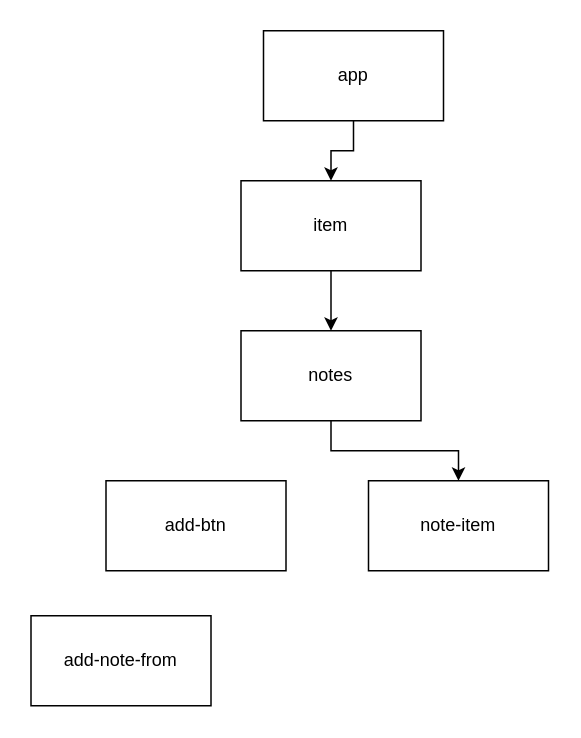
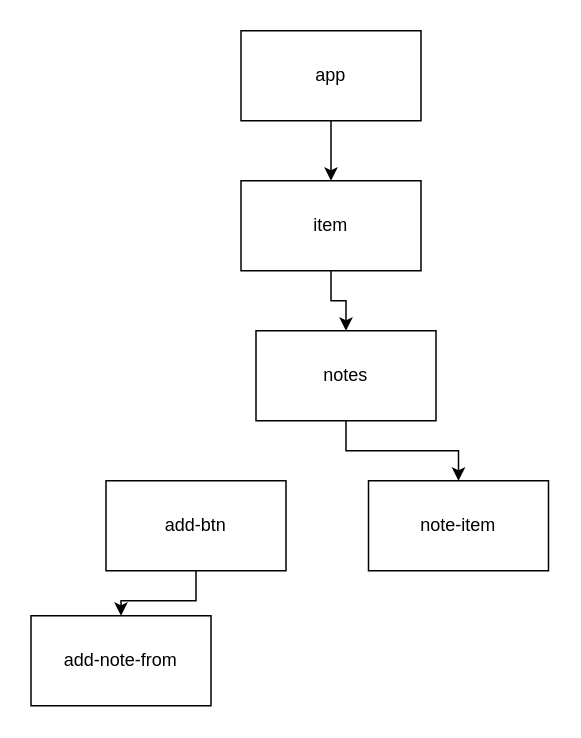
node "app": moved (353, 76) -> (331, 76)
node "notes": moved (331, 376) -> (346, 376)
edge "add-btn" -> "add-note-from": added
